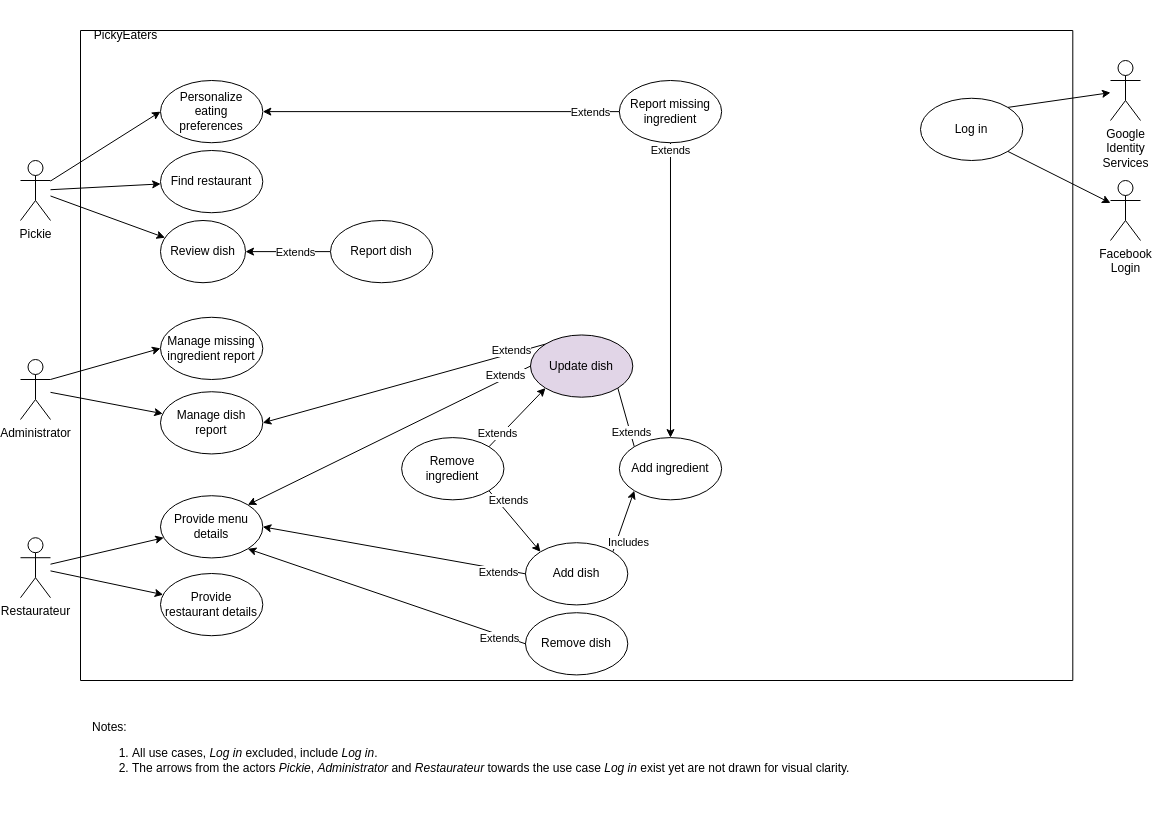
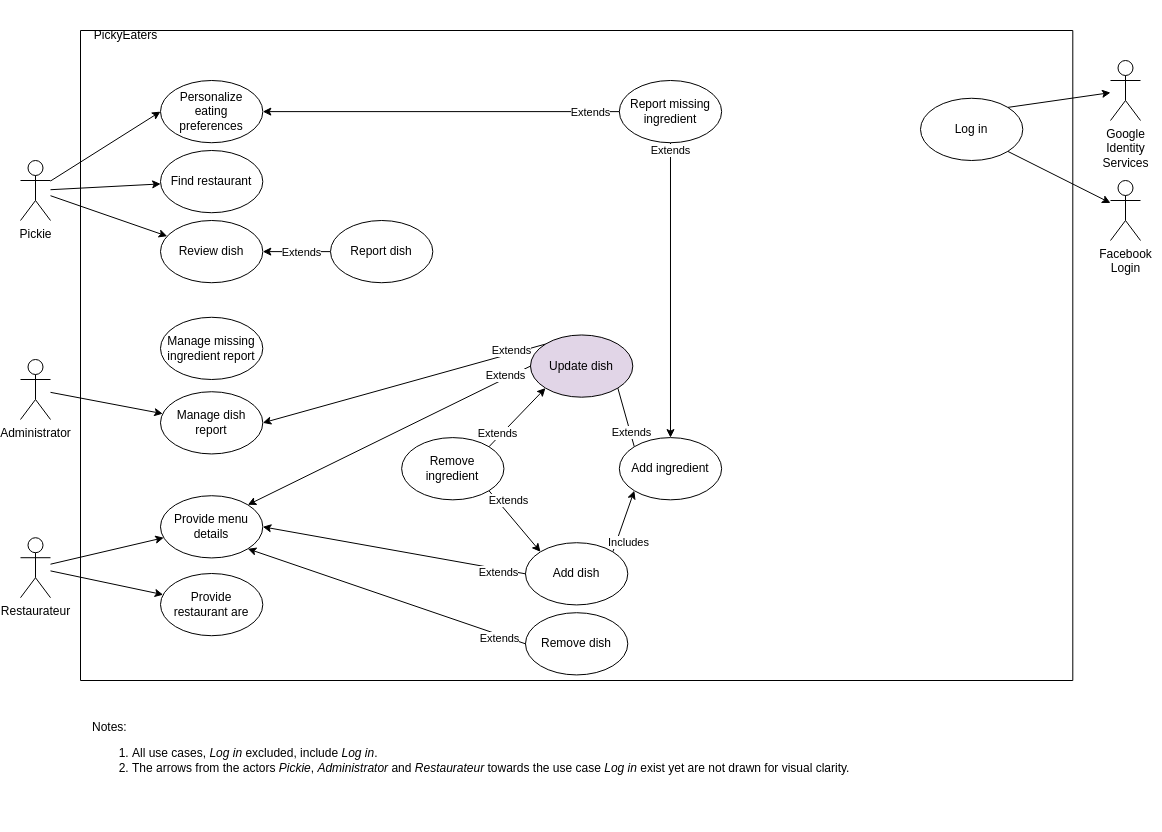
node "Review dish": size 85x62 -> 102x62
edge "Administrator" -> "Manage missing ingredient report": removed
node "Provide restaurant details": label "Provide restaurant details" -> "Provide restaurant are"
